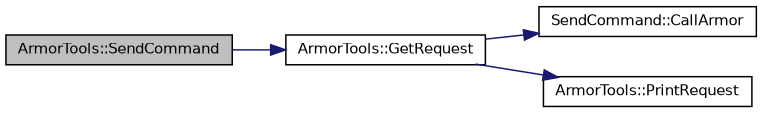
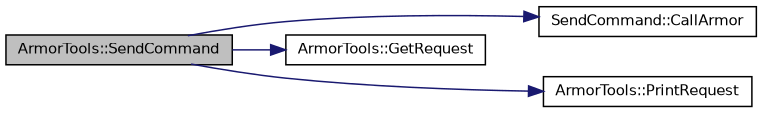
edge "ArmorTools::GetRequest" -> "SendCommand::CallArmor": now "ArmorTools::SendCommand" -> "SendCommand::CallArmor"
edge "ArmorTools::GetRequest" -> "ArmorTools::PrintRequest": now "ArmorTools::SendCommand" -> "ArmorTools::PrintRequest"
